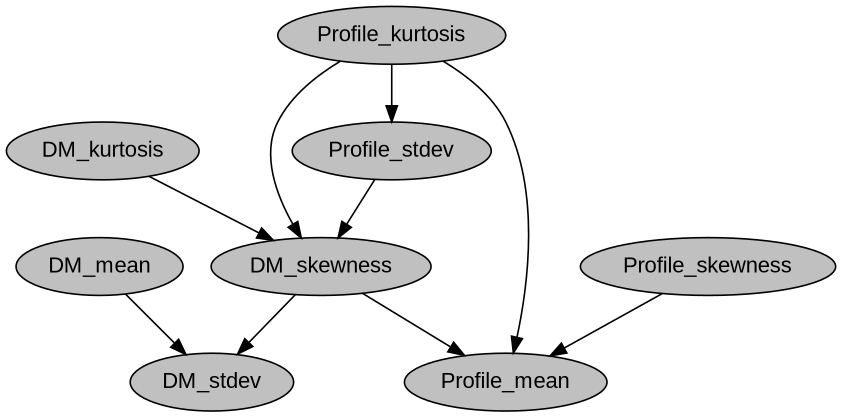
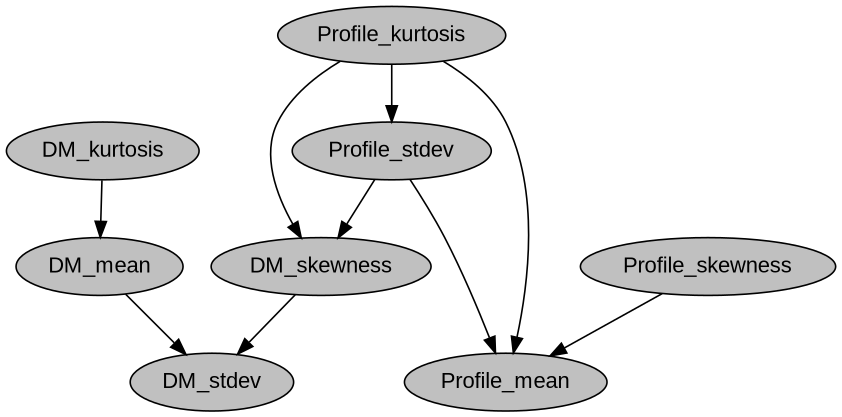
edge "DM_kurtosis" -> "DM_skewness": now "DM_kurtosis" -> "DM_mean"
edge "DM_skewness" -> "Profile_mean": now "Profile_stdev" -> "Profile_mean"
